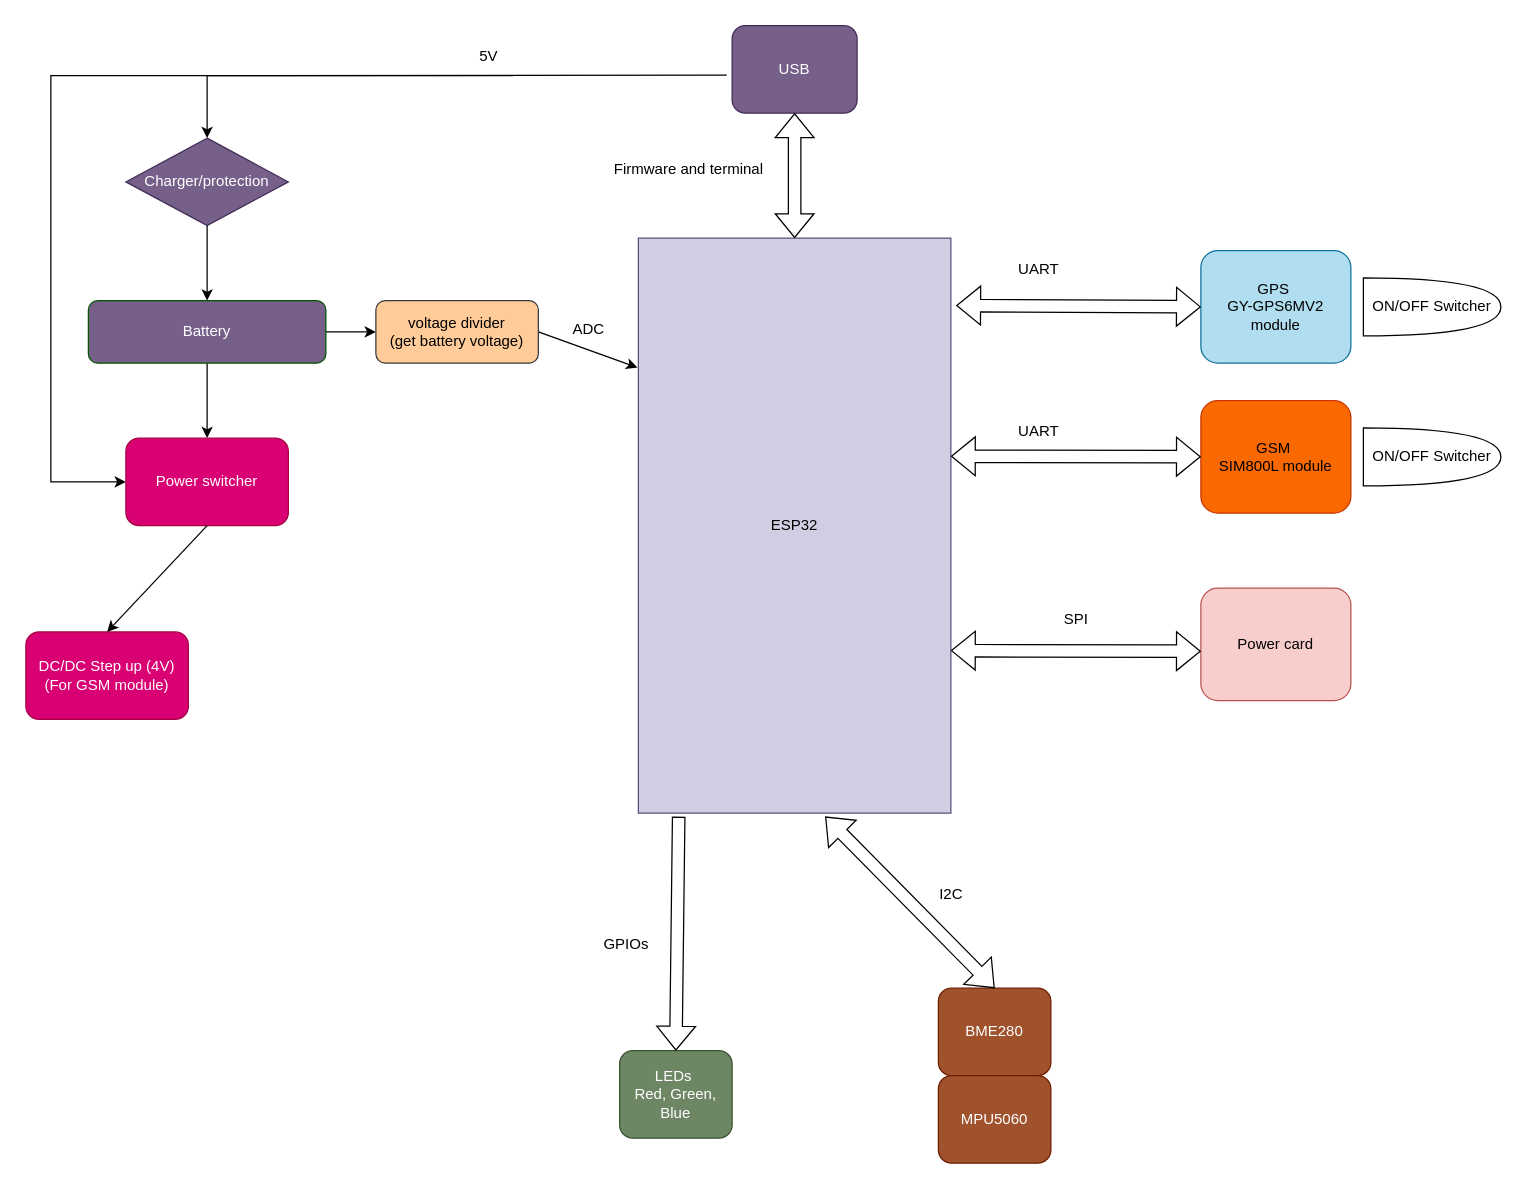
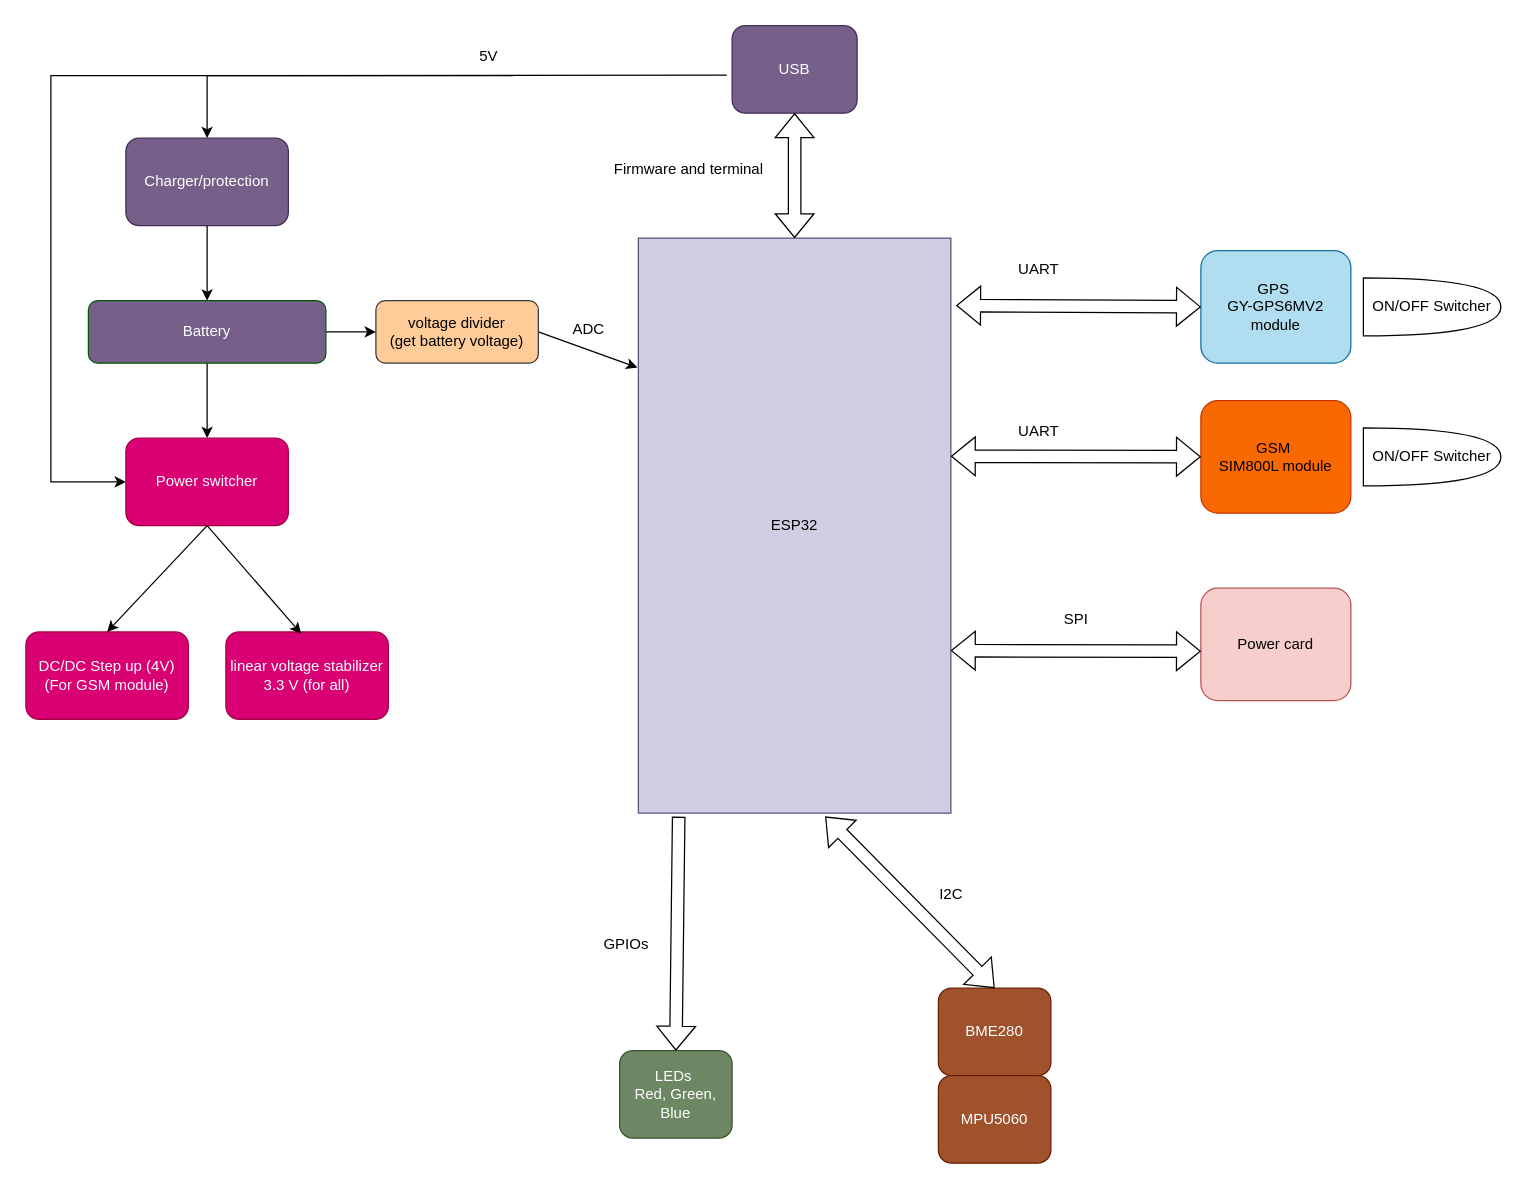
node "Charger/protection": shape diamond -> rounded rectangle
edge "Power switcher" -> "linear voltage stabilizer 3.3 V (for all)": added
node "linear voltage stabilizer 3.3 V (for all)": added
